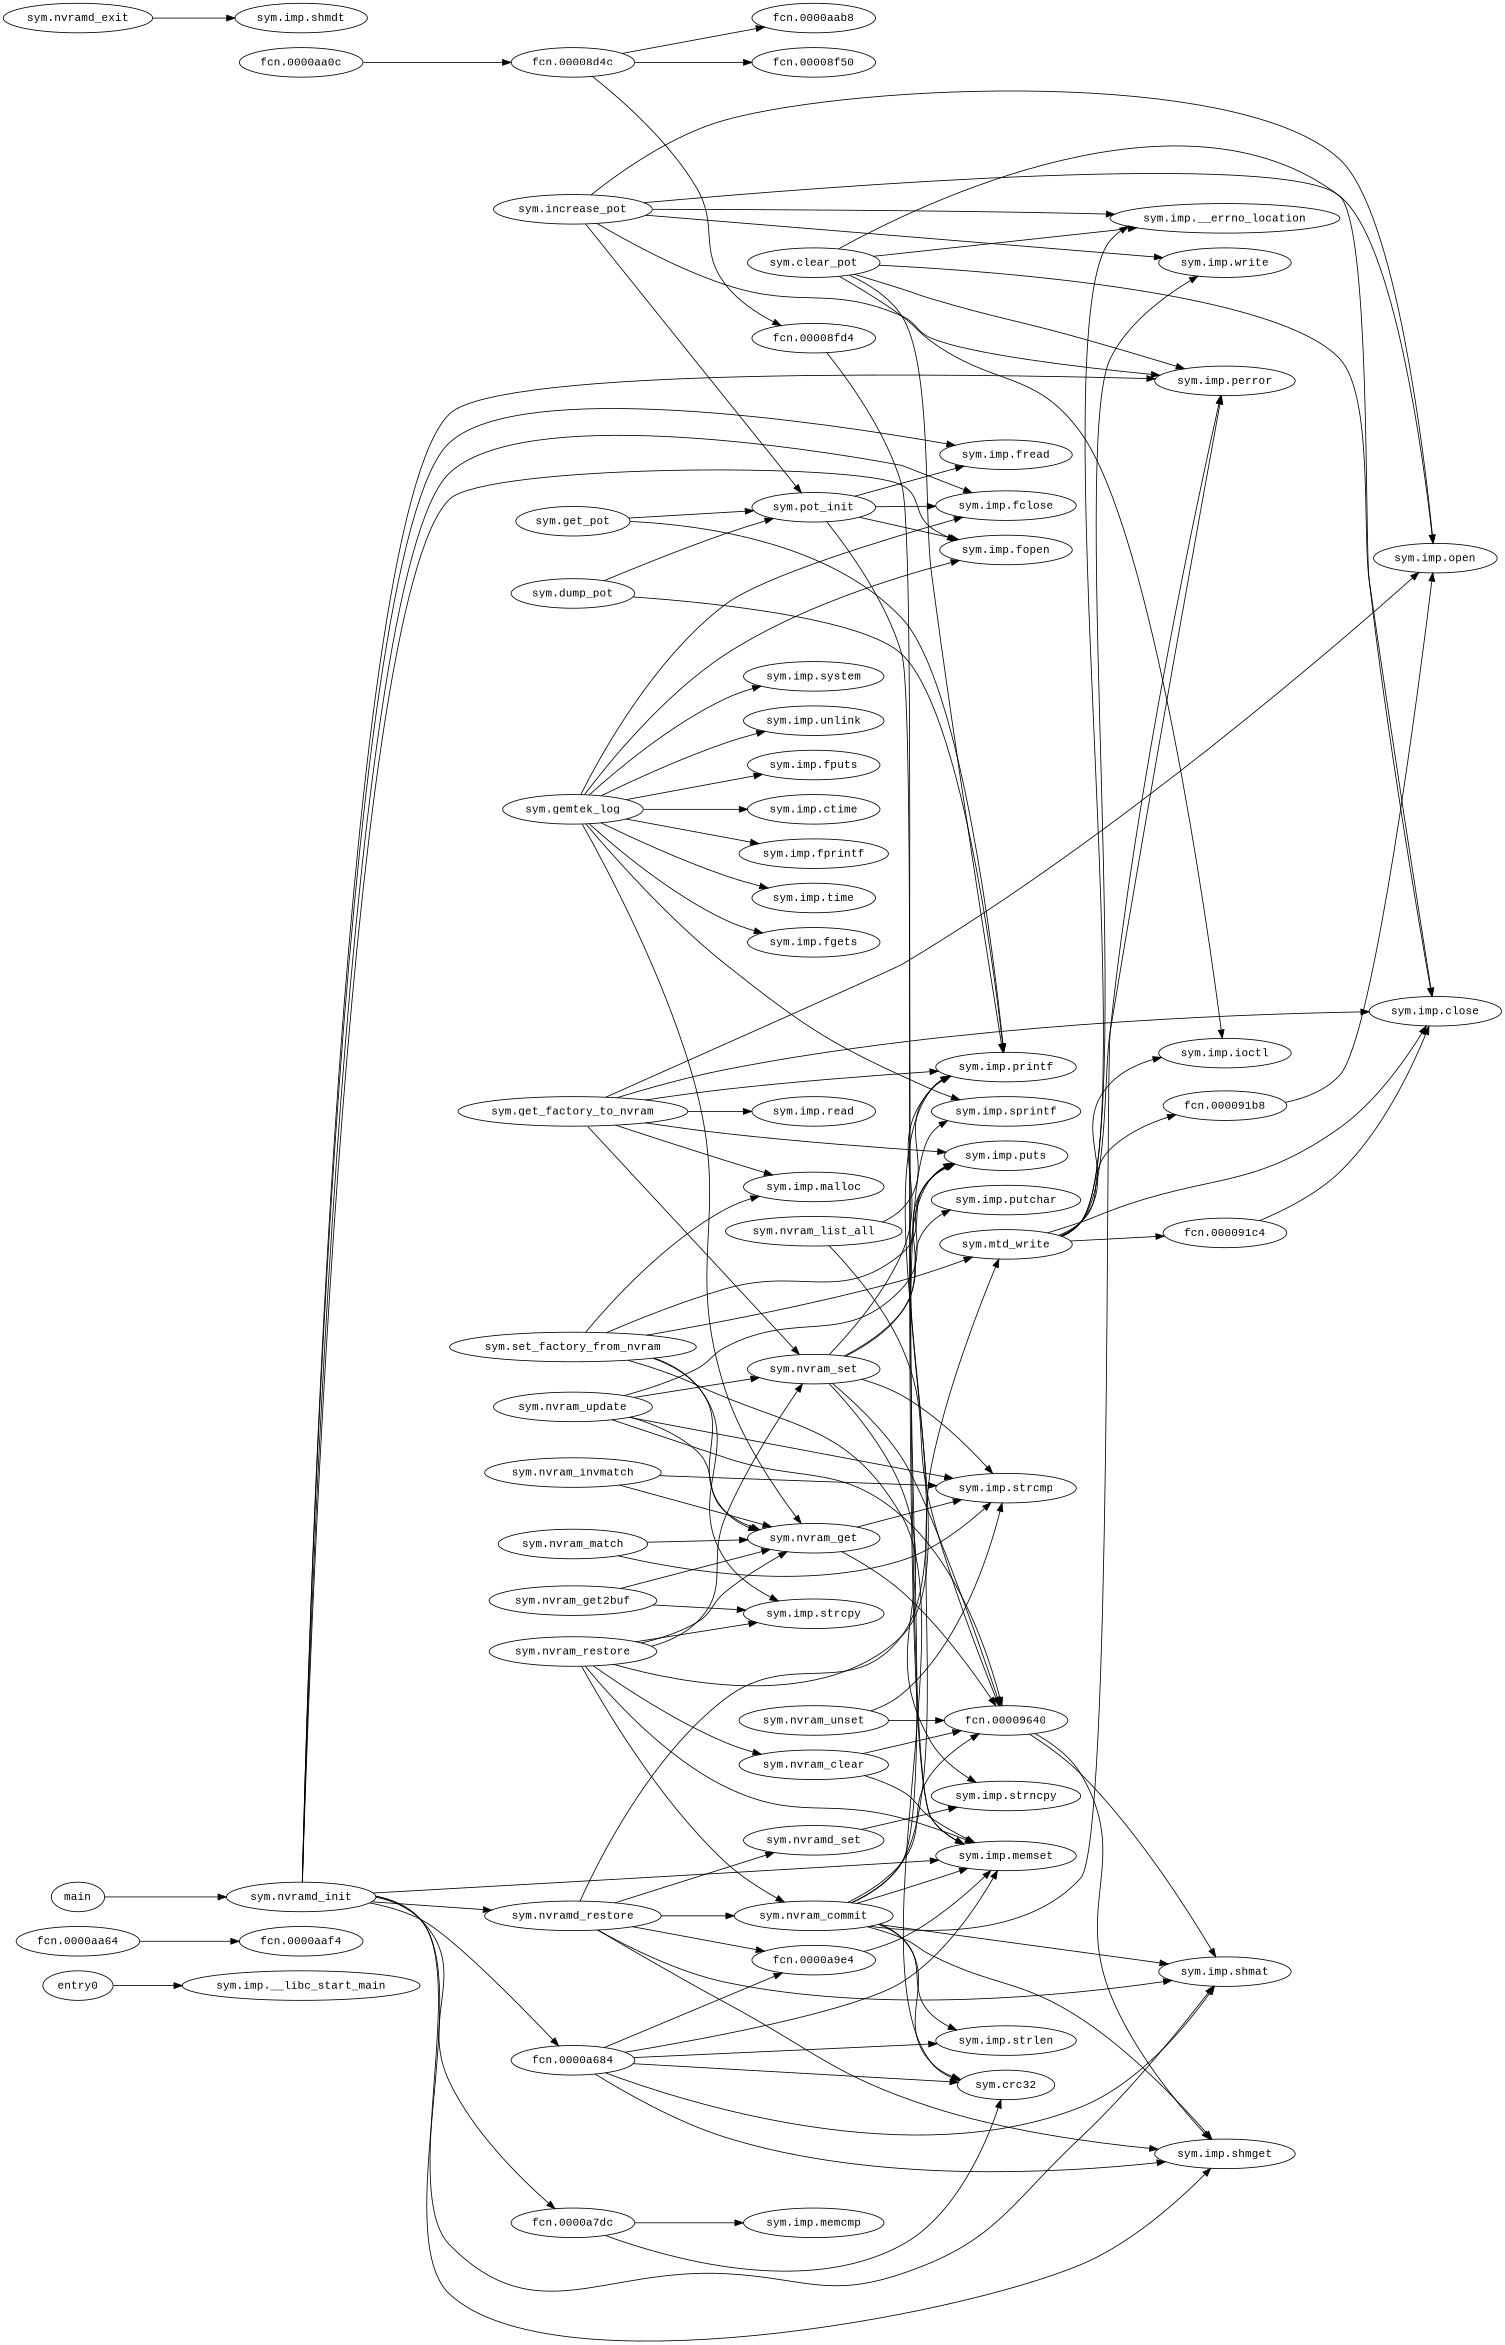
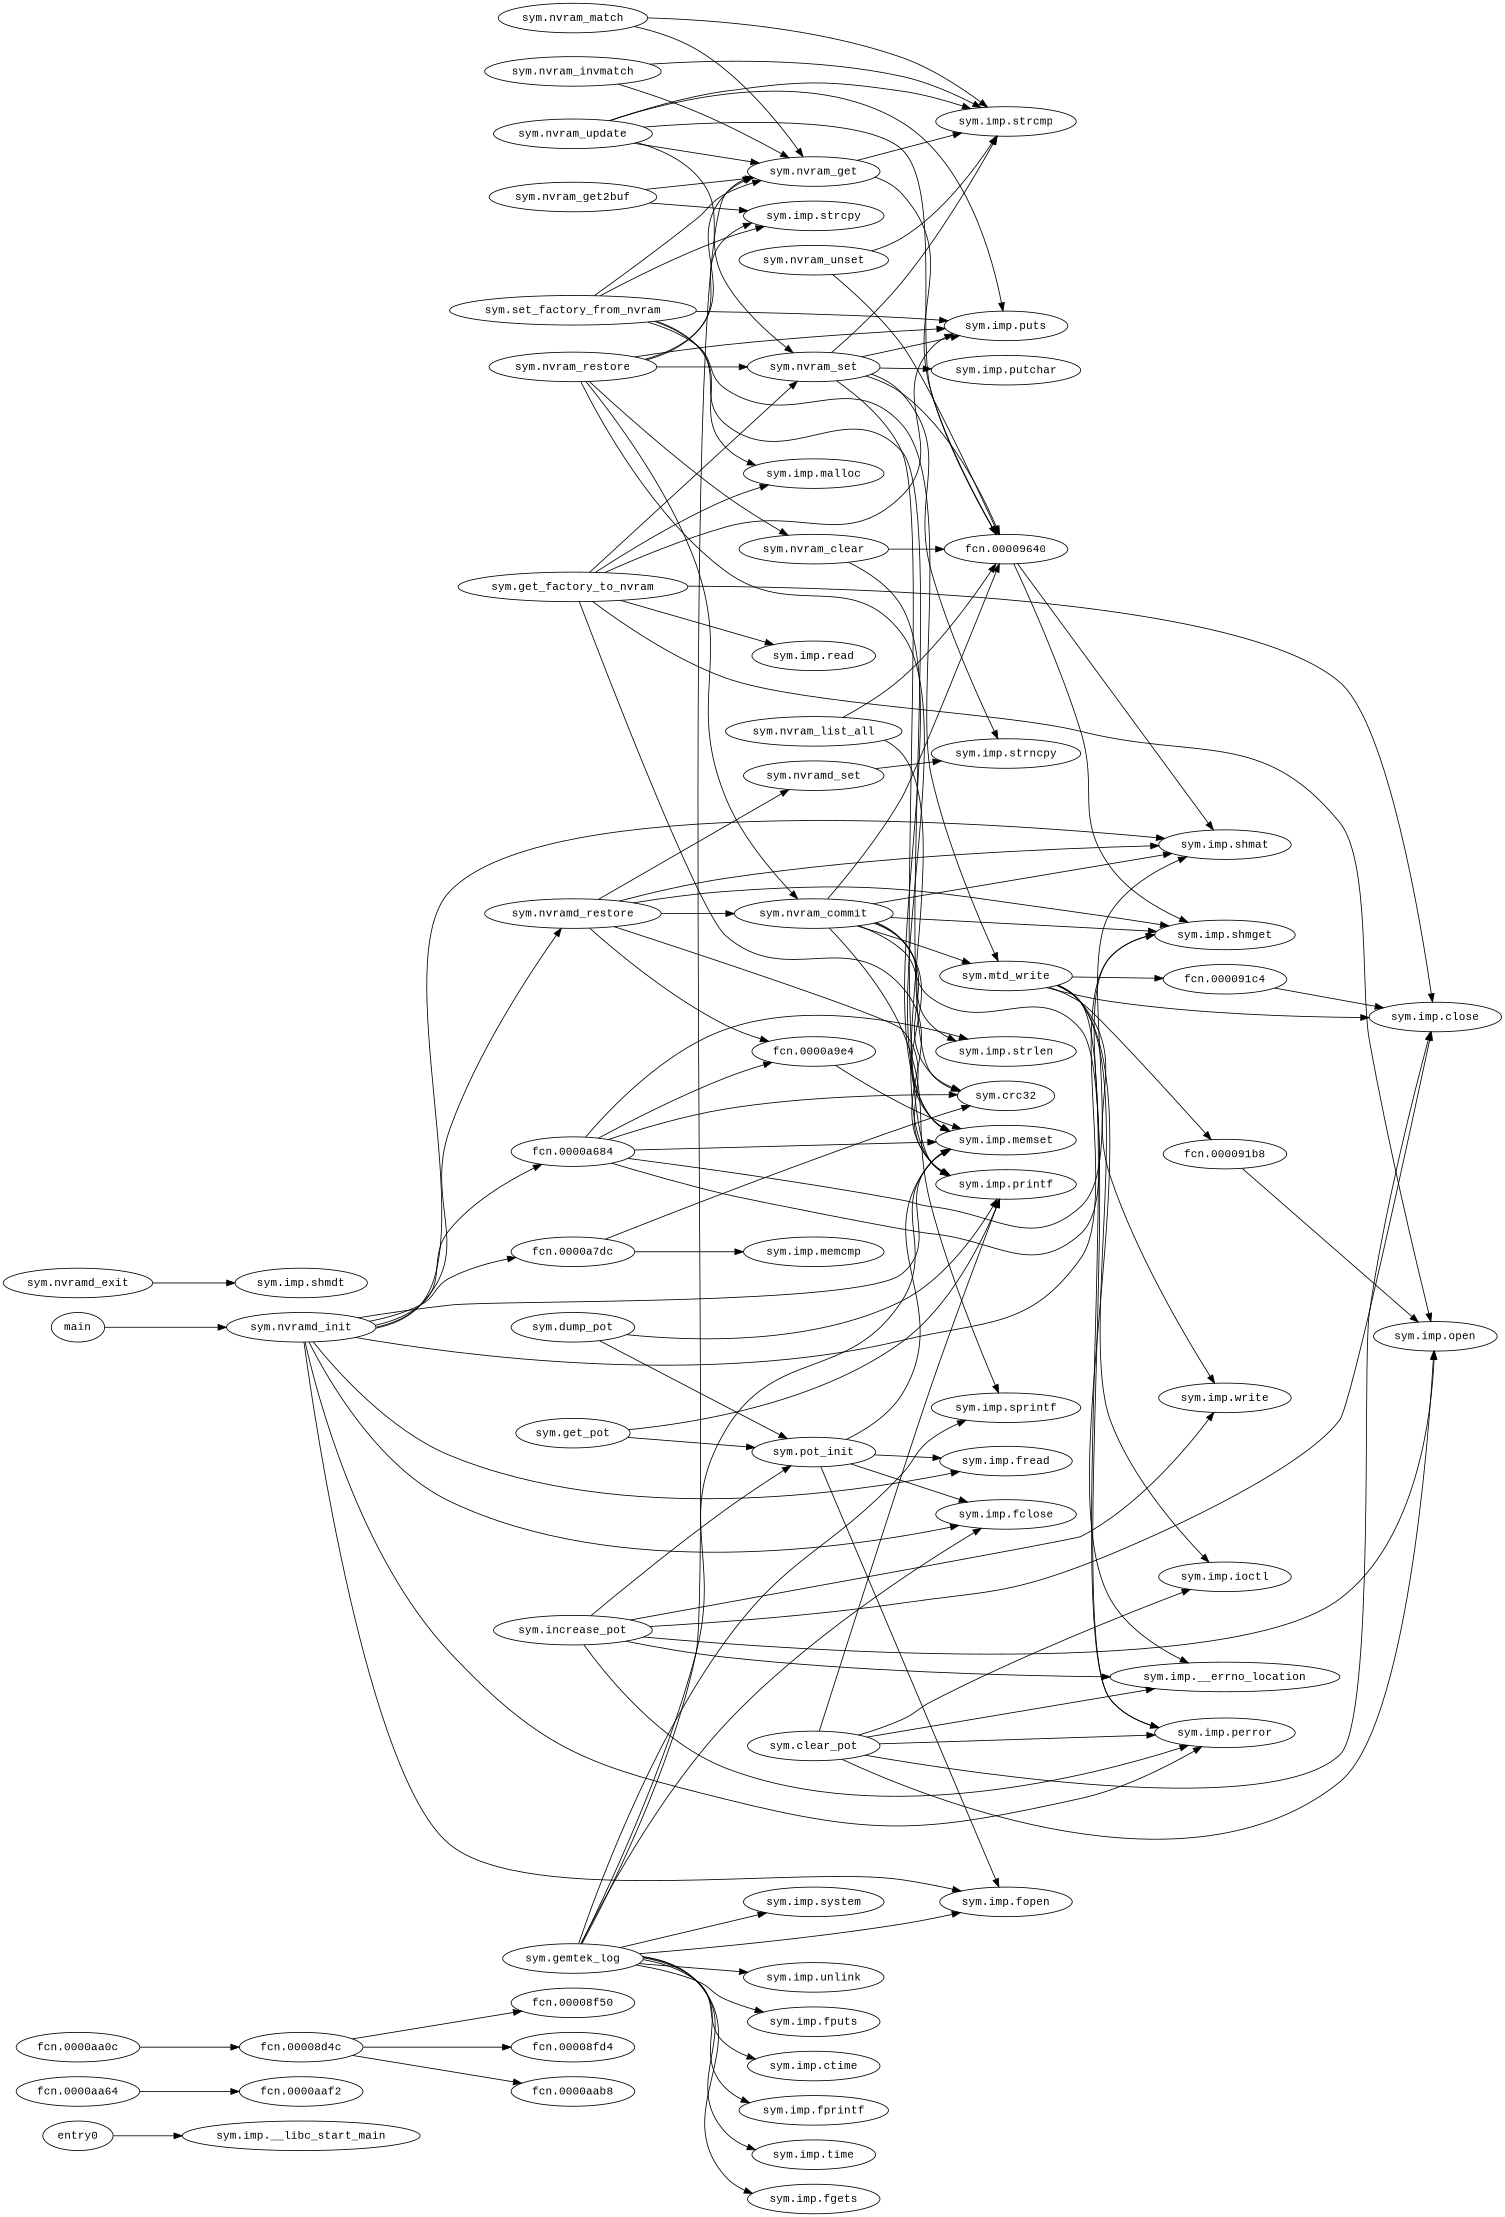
edge "fcn.00008fd4" -> "sym.imp.memset": now "sym.gemtek_log" -> "sym.imp.memset"
node "fcn.0000aaf4": label "fcn.0000aaf4" -> "fcn.0000aaf2"
